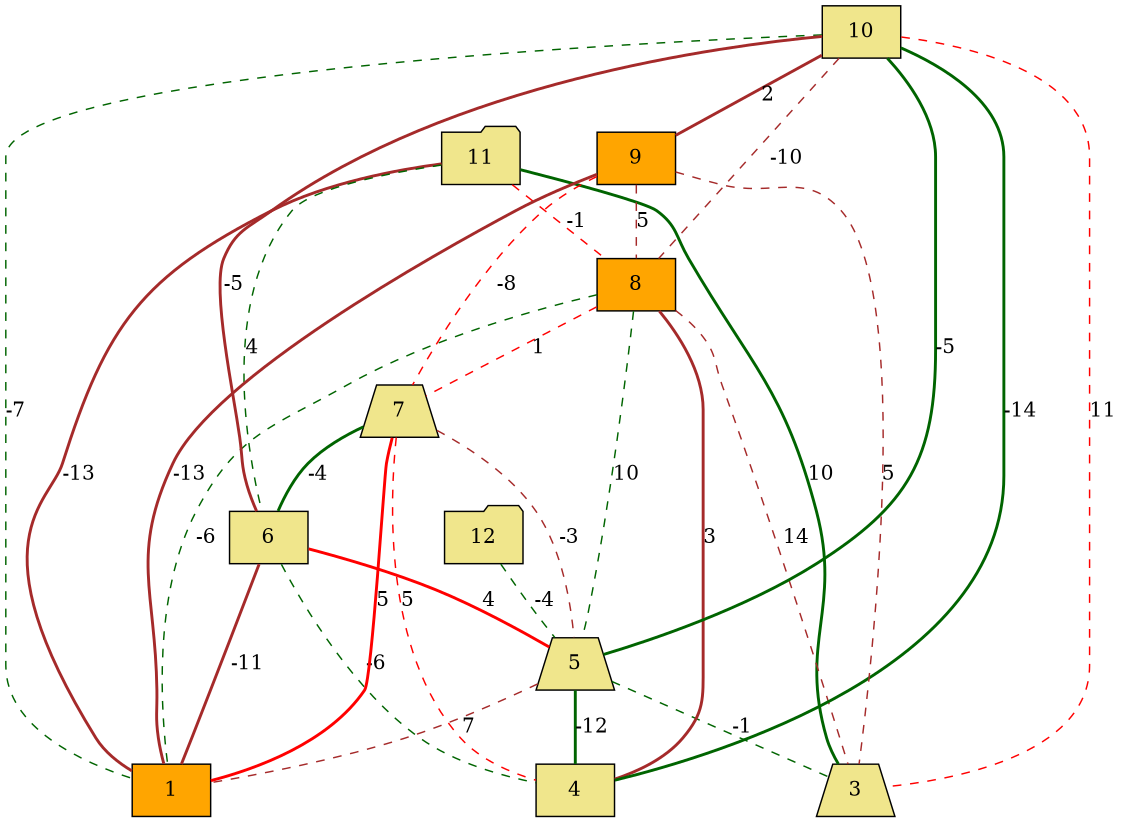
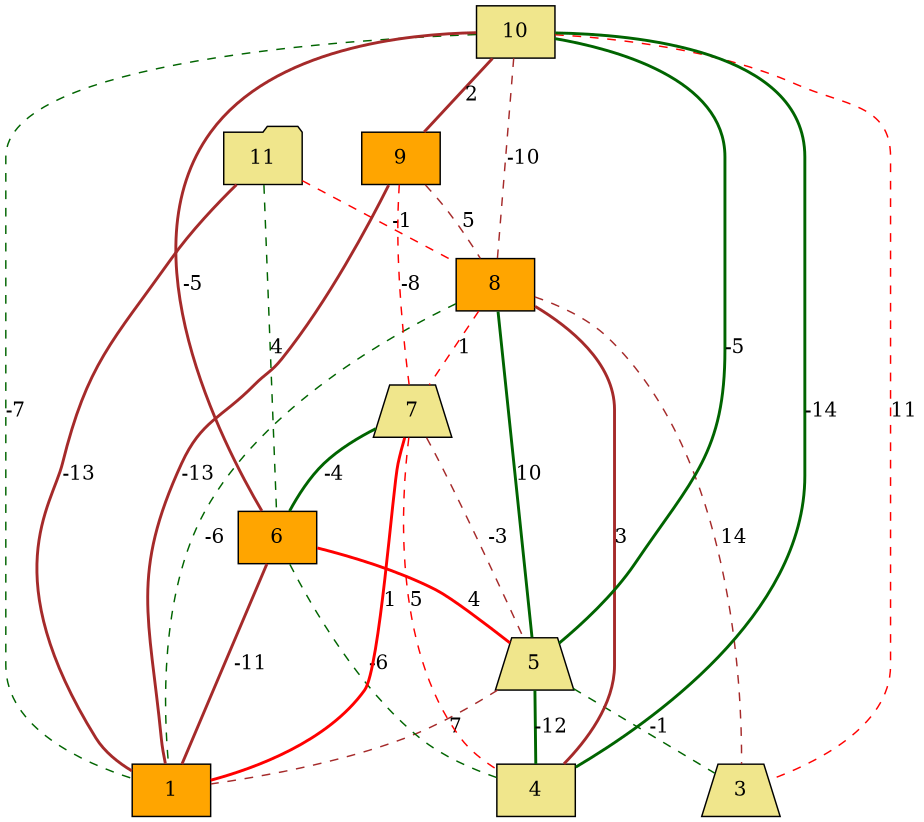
edge "9" -- "3": removed, label "5"
edge "11" -- "3": removed, label "10"
edge "8" -- "5": style dashed -> bold
node "6": fillcolor khaki -> orange
node "12": removed
edge "7" -- "1": label "5" -> "1"
